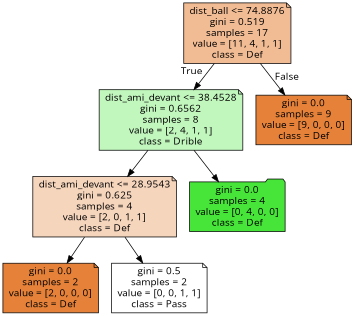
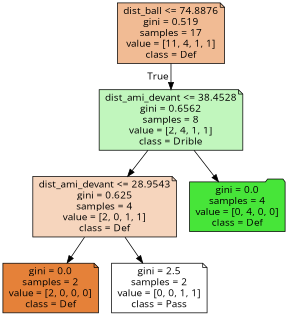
node "gini = 0.0 samples = 9 value = [9, 0, 0, 0] class = Def": removed
node "gini = 0.5 samples = 2 value = [0, 0, 1, 1] class = Pass": label "gini = 0.5 samples = 2 value = [0, 0, 1, 1] class = Pass" -> "gini = 2.5 samples = 2 value = [0, 0, 1, 1] class = Pass"
